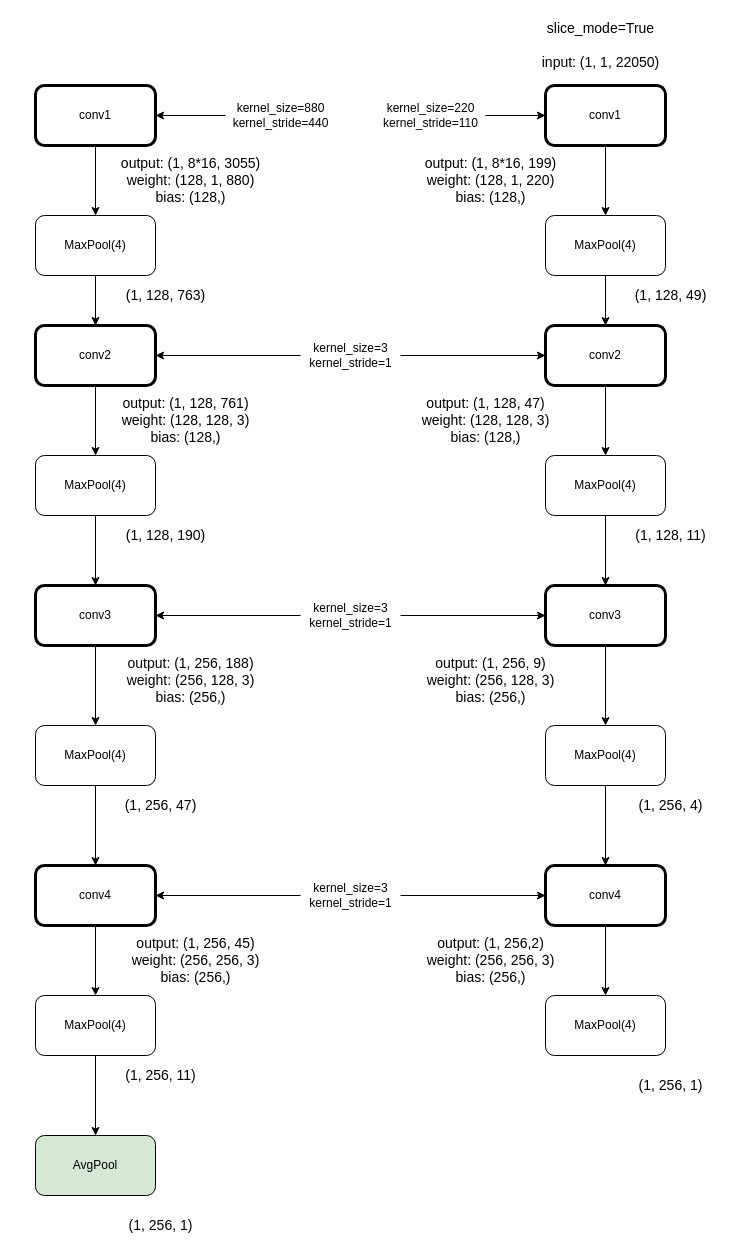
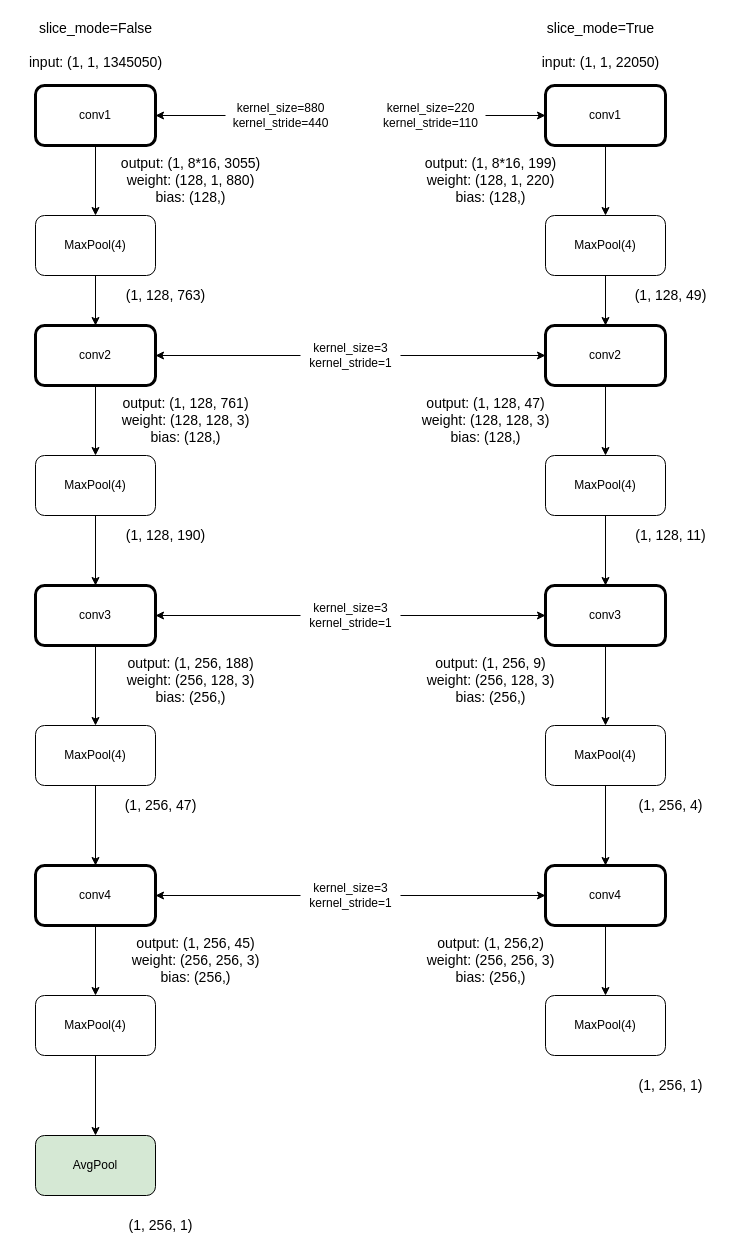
node "slice_mode=False input: (1, 1, 1345050)": added
node "(1, 256, 11)": removed
